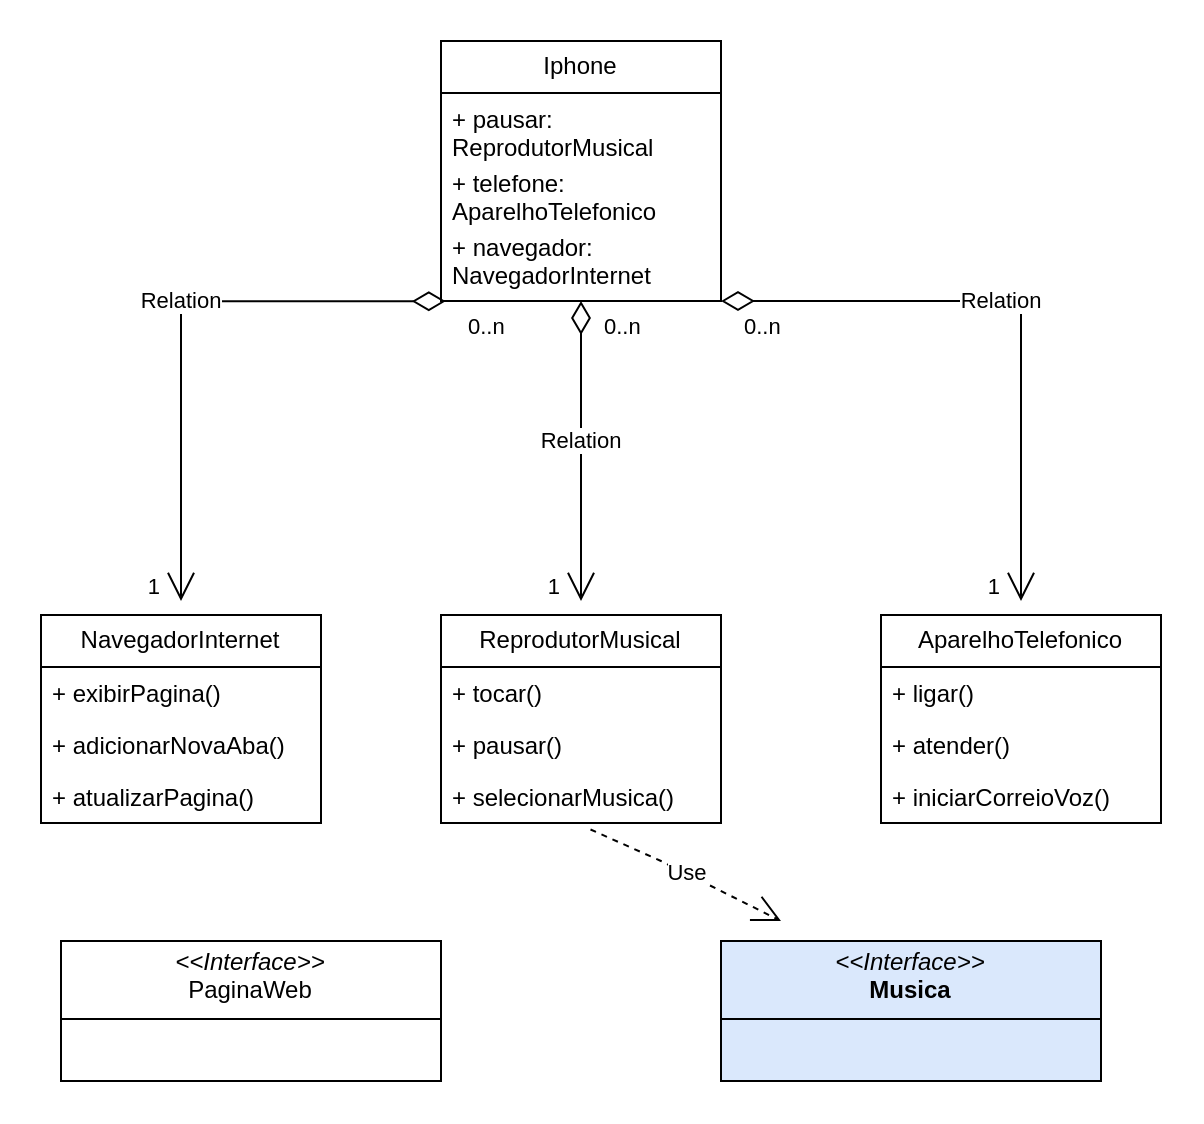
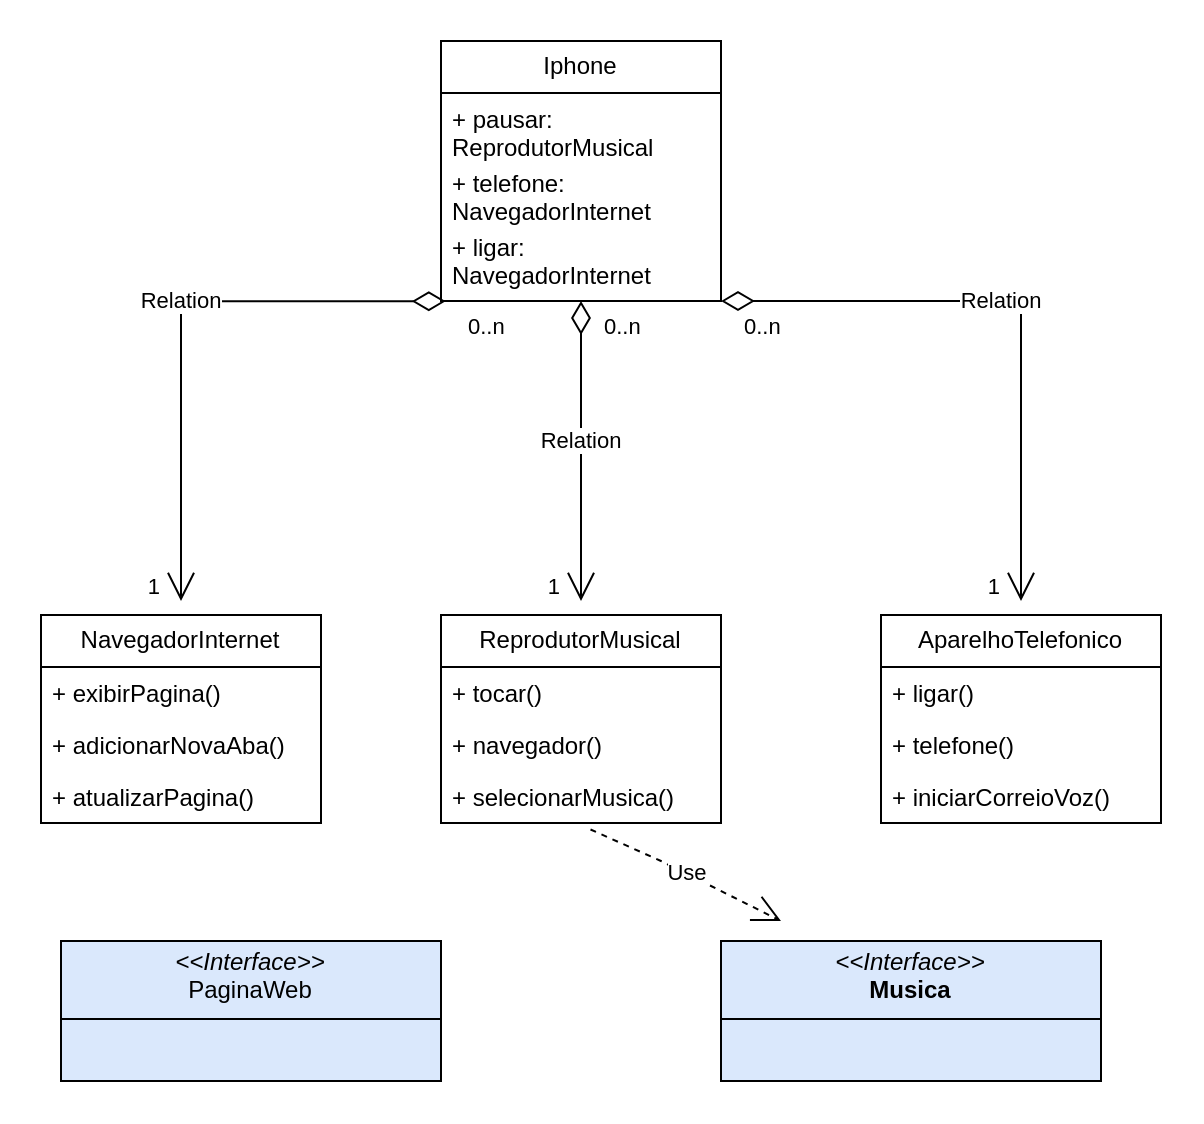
node "+ telefone: AparelhoTelefonico": label "+ telefone: AparelhoTelefonico" -> "+ telefone: NavegadorInternet"
node "+ navegador: NavegadorInternet": label "+ navegador: NavegadorInternet" -> "+ ligar: NavegadorInternet"
node "+ pausar()": label "+ pausar()" -> "+ navegador()"
node "+ atender()": label "+ atender()" -> "+ telefone()"
node "<<Interface>> PaginaWeb": fillcolor #ffffff -> #dae8fc
